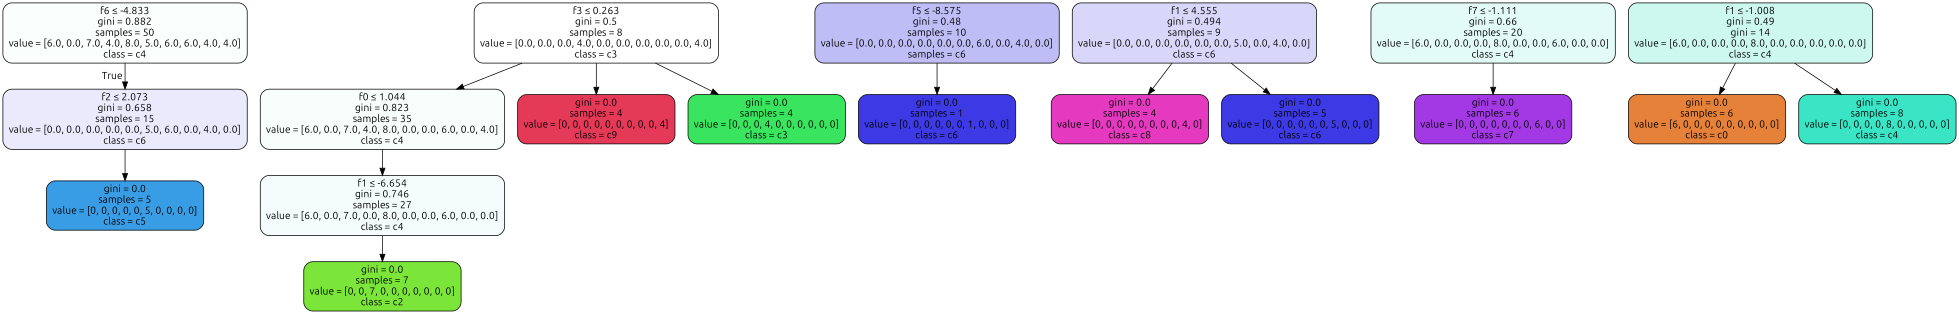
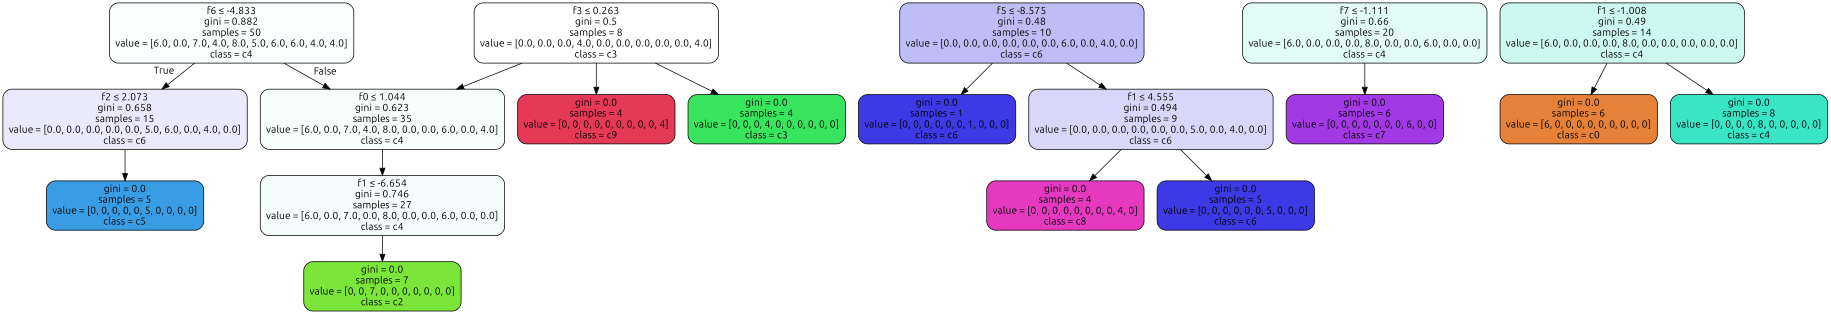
node "f1 ≤ -1.008": text "gini = 14" -> "samples = 14"
node "f5 ≤ -8.575": text "samples = c6" -> "class = c6"
edge "f6 ≤ -4.833" -> "f0 ≤ 1.044": added
edge "f5 ≤ -8.575" -> "f1 ≤ 4.555": added
node "f0 ≤ 1.044": text "gini = 0.823" -> "gini = 0.623"
